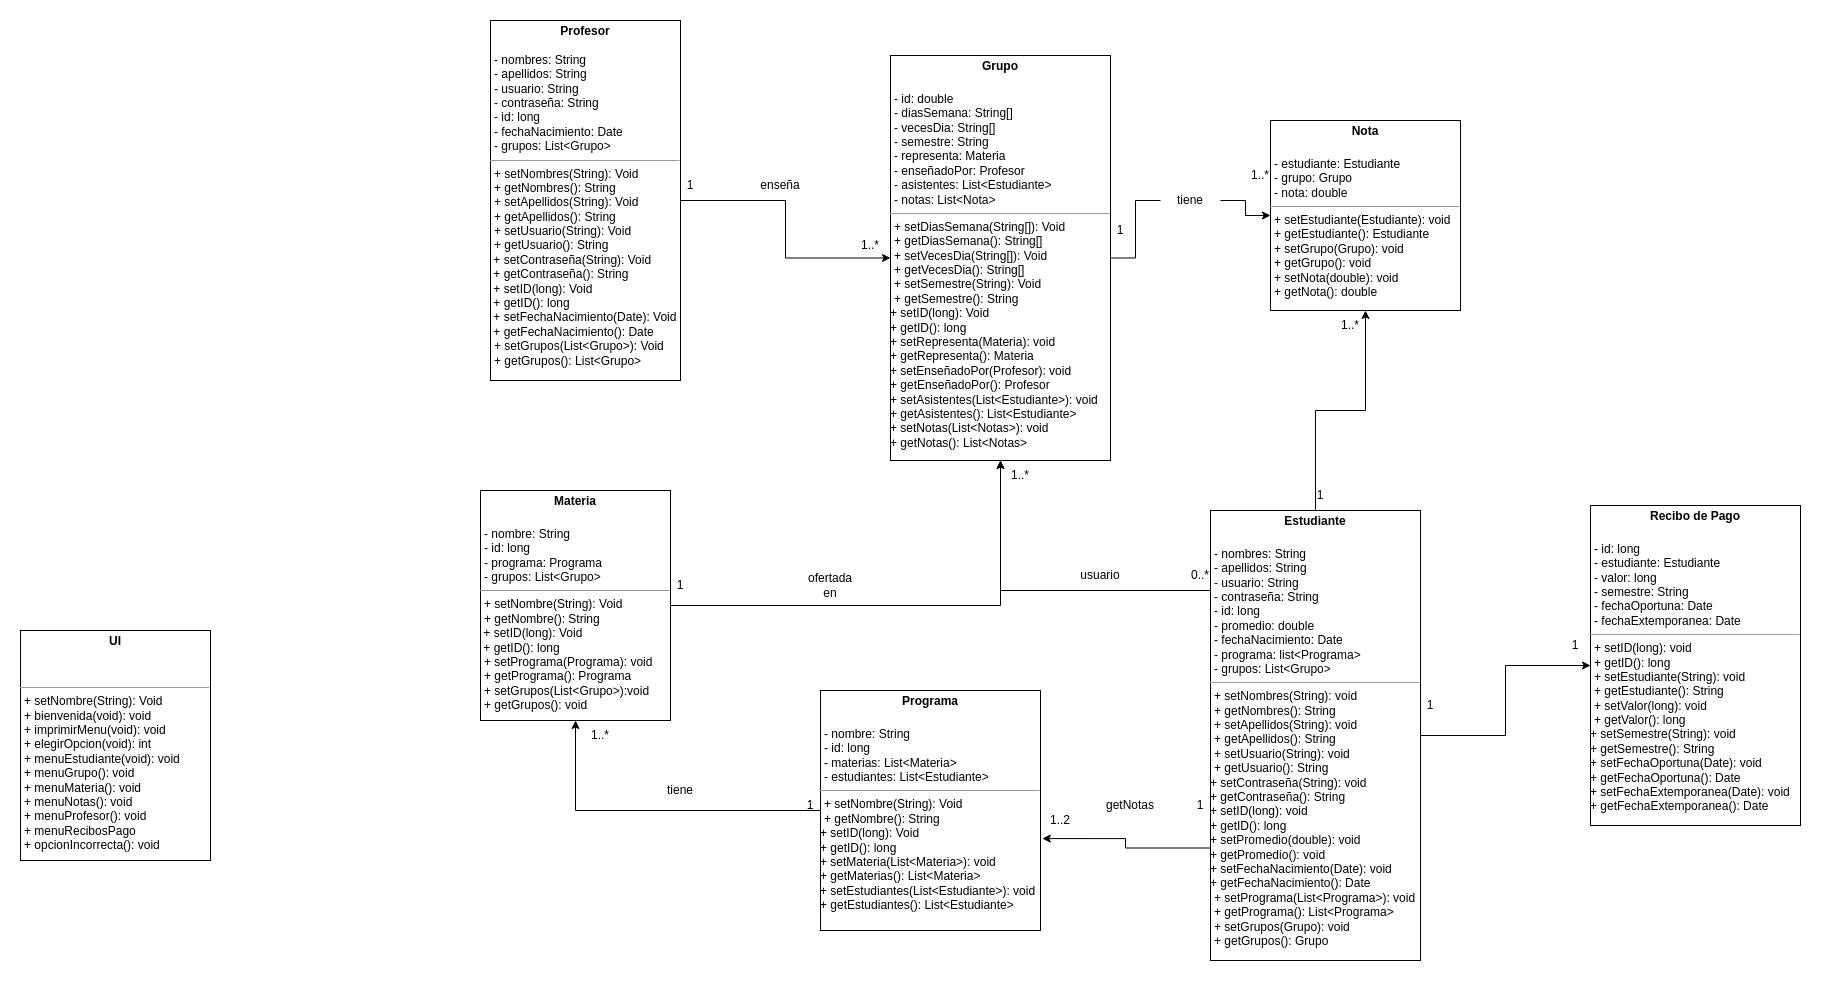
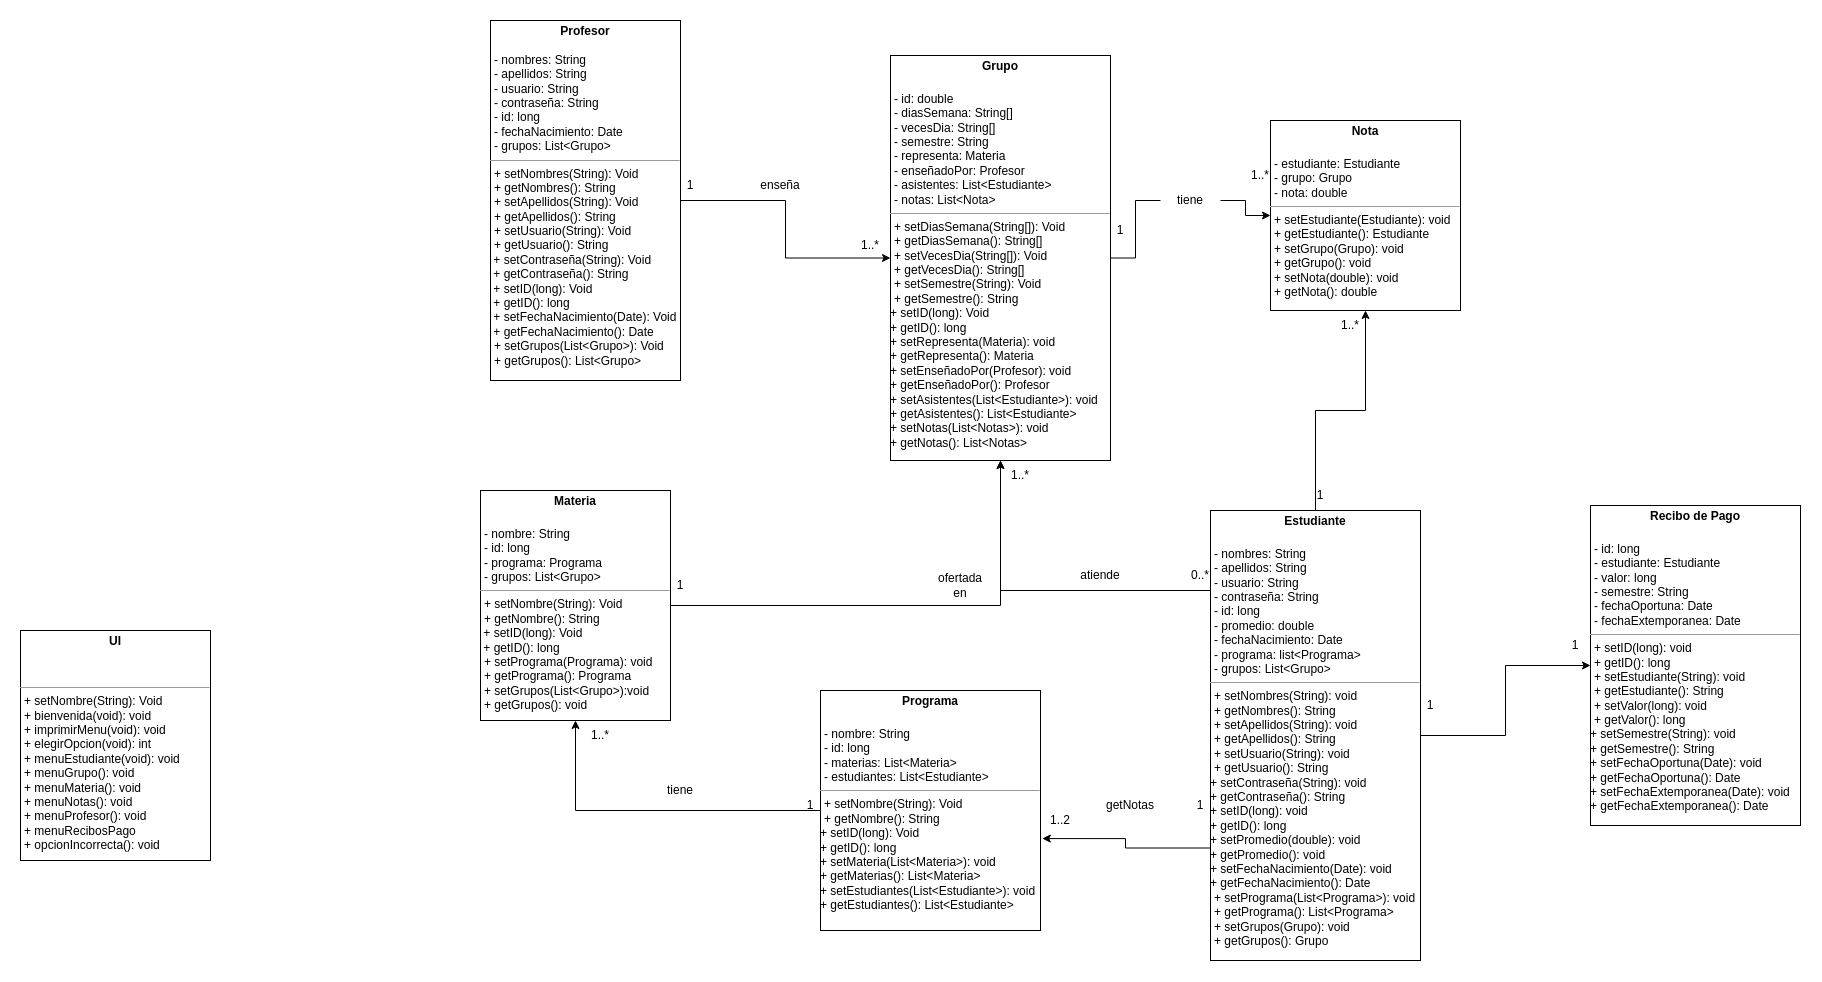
node "usuario": label "usuario" -> "atiende"
node "ofertada en": moved (831, 586) -> (961, 586)
